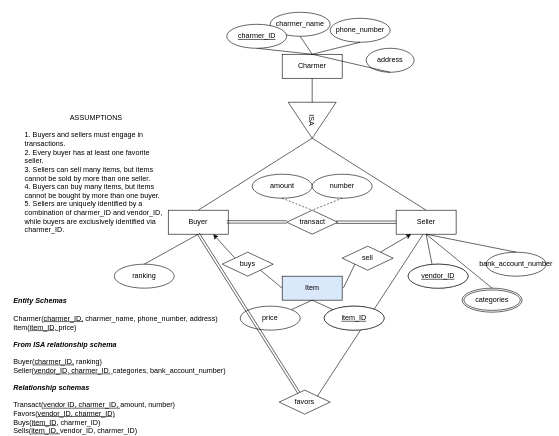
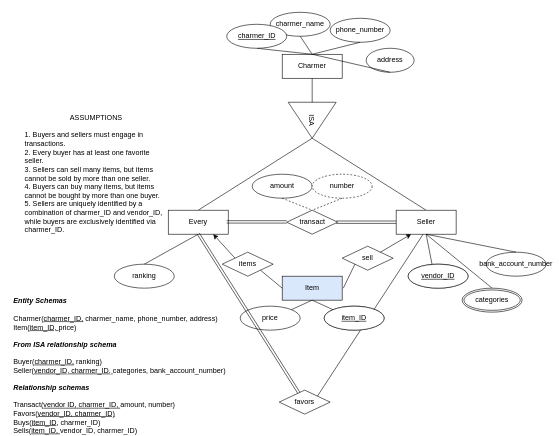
node "number": style solid -> dashed
node "Buyer": label "Buyer" -> "Every"
node "buys": label "buys" -> "items"
